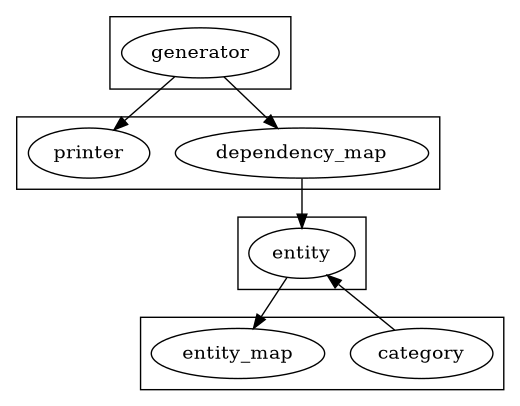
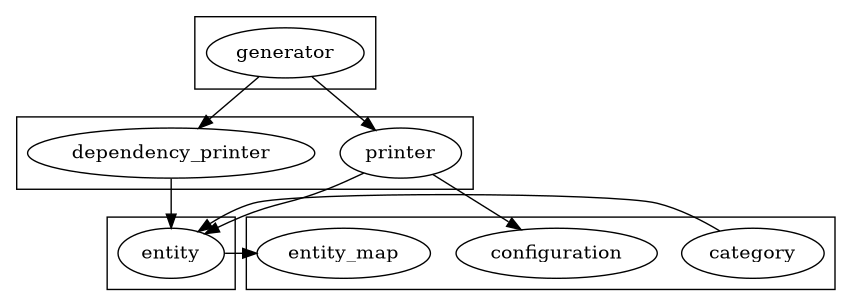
node "dependency_map": label "dependency_map" -> "dependency_printer"
edge "printer" -> "entity": added
node "configuration": added
